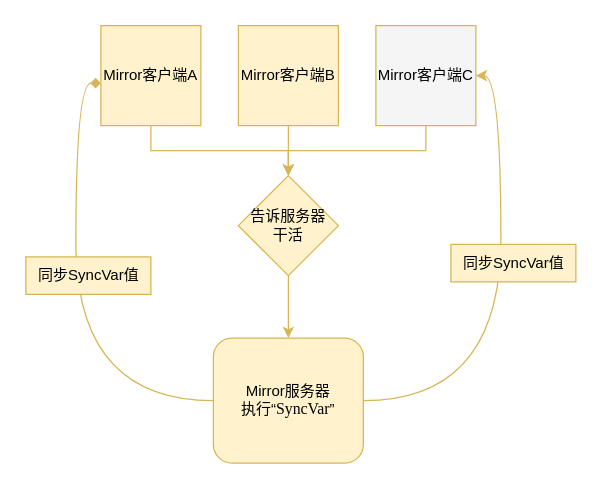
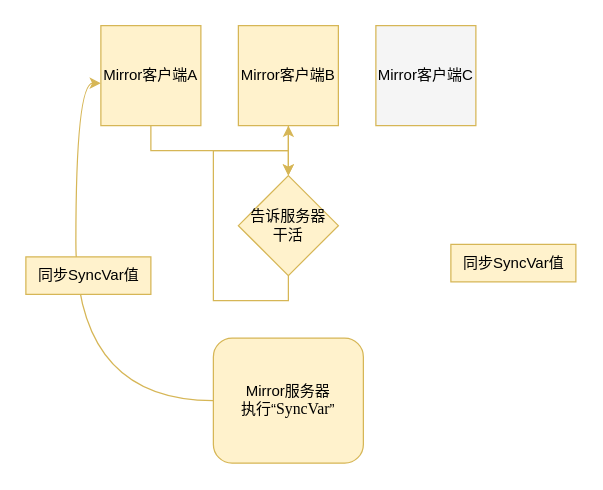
edge "Mirror服务器 执行“SyncVar”" -> "Mirror客户端A": arrowhead diamond -> classic
edge "Mirror客户端C" -> "告诉服务器 干活": removed
edge "告诉服务器 干活" -> "Mirror服务器 执行“SyncVar”": now "告诉服务器 干活" -> "Mirror客户端B"
edge "Mirror服务器 执行“SyncVar”" -> "Mirror客户端C": removed
